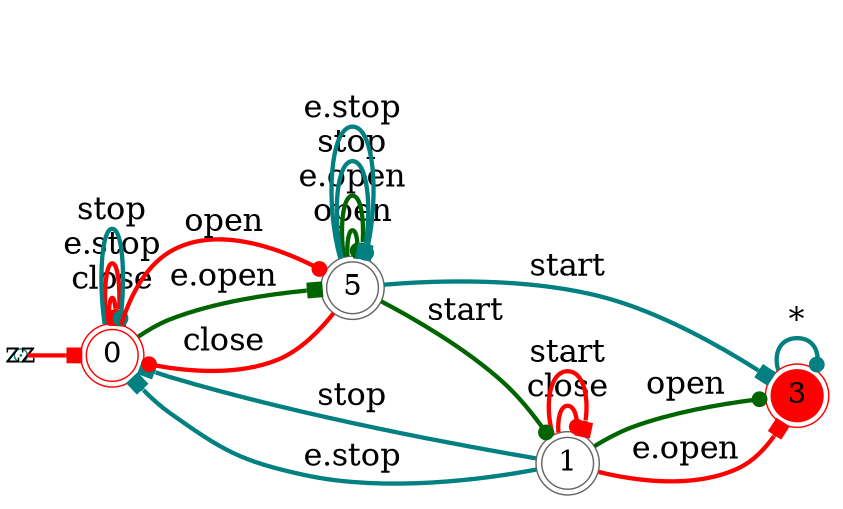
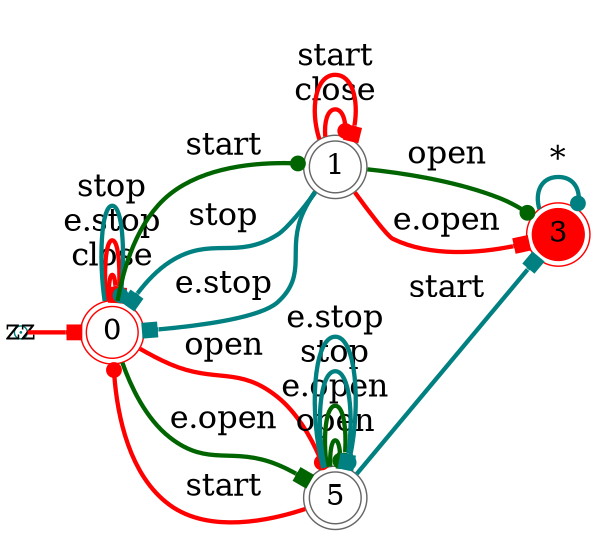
edge "5" -> "0": label "close" -> "start"
edge "5" -> "1": now "0" -> "1"
